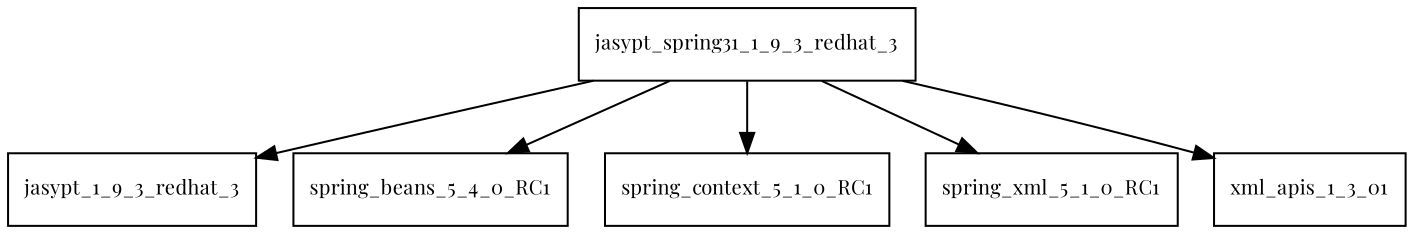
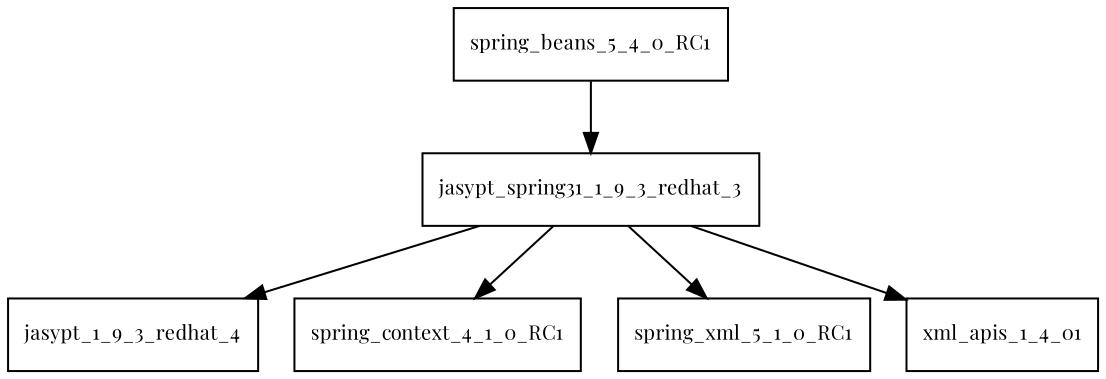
edge "jasypt_spring31_1_9_3_redhat_3" -> "spring_beans_5_4_0_RC1": reversed
node "jasypt_1_9_3_redhat_3": label "jasypt_1_9_3_redhat_3" -> "jasypt_1_9_3_redhat_4"
node "spring_context_5_1_0_RC1": label "spring_context_5_1_0_RC1" -> "spring_context_4_1_0_RC1"
node "xml_apis_1_3_01": label "xml_apis_1_3_01" -> "xml_apis_1_4_01"
